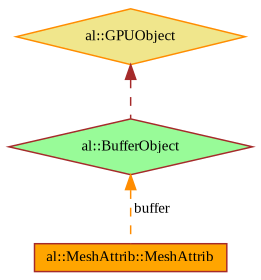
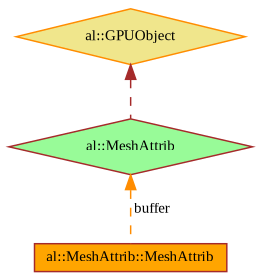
node "al::BufferObject": label "al::BufferObject" -> "al::MeshAttrib"
